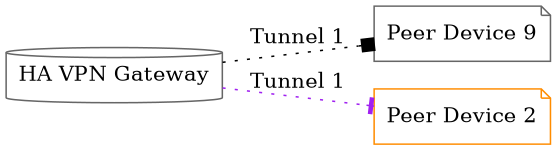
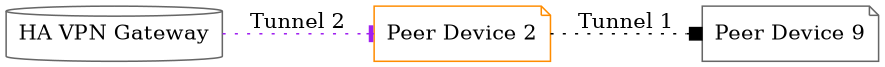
edge "HA VPN Gateway" -> "Peer Device 9": now "Peer Device 2" -> "Peer Device 9"
edge "HA VPN Gateway" -> "Peer Device 2": label "Tunnel 1" -> "Tunnel 2"
